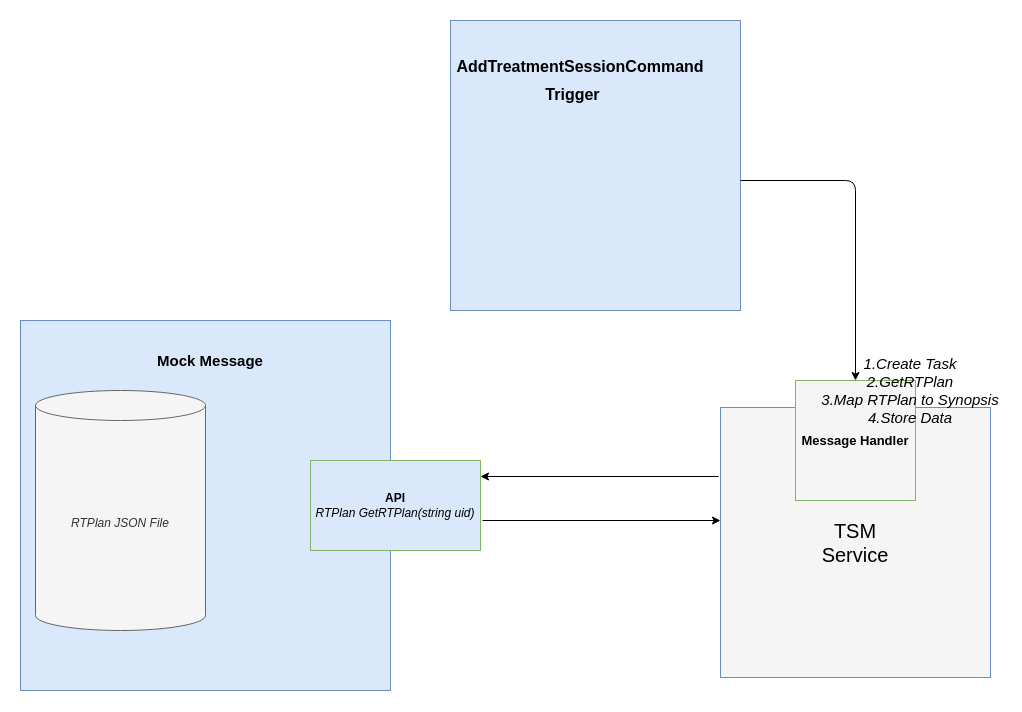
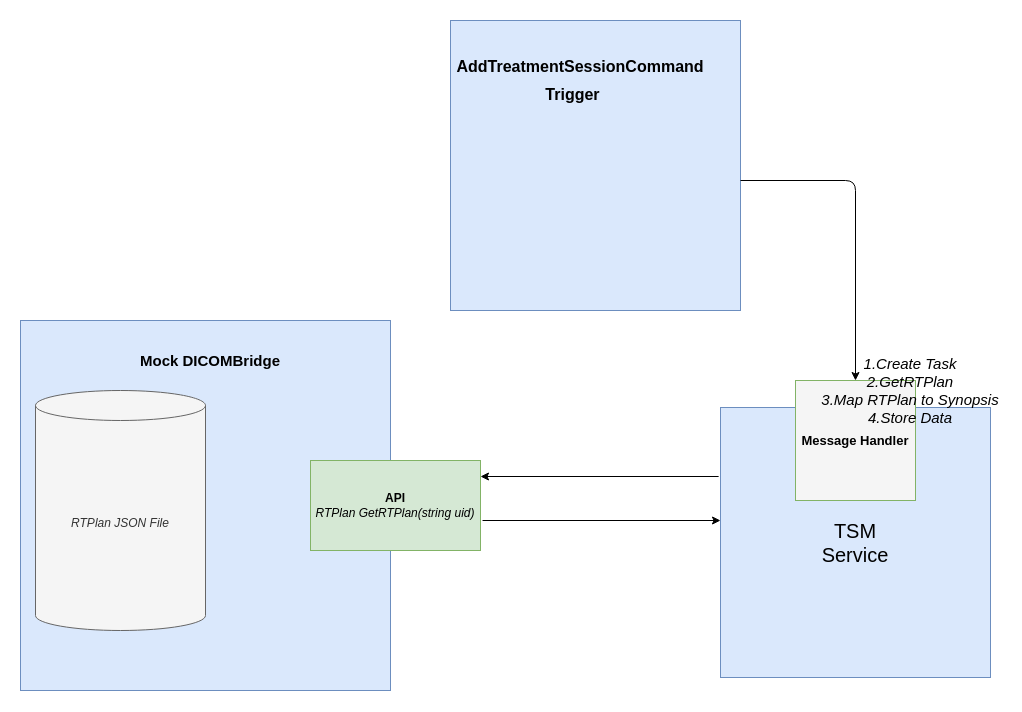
node "Mock Message": label "Mock Message" -> "Mock DICOMBridge"
node "API RTPlan GetRTPlan(string uid)": fillcolor #dae8fc -> #d5e8d4
node "TSM Service": fillcolor #f5f5f5 -> #dae8fc
